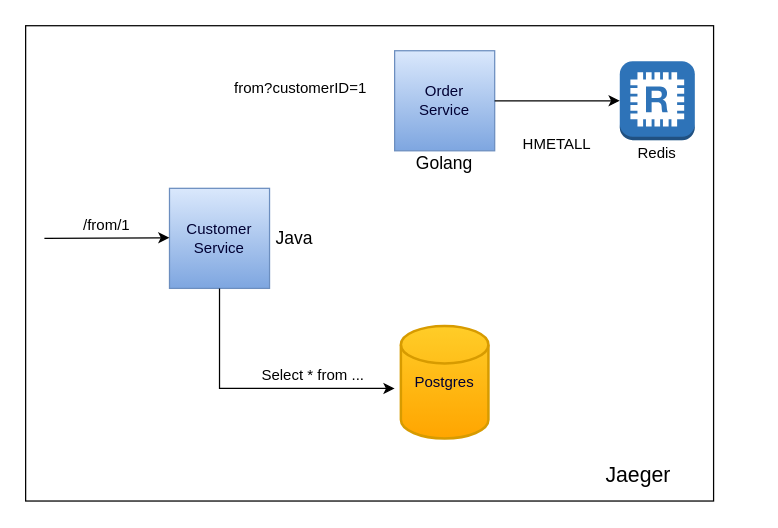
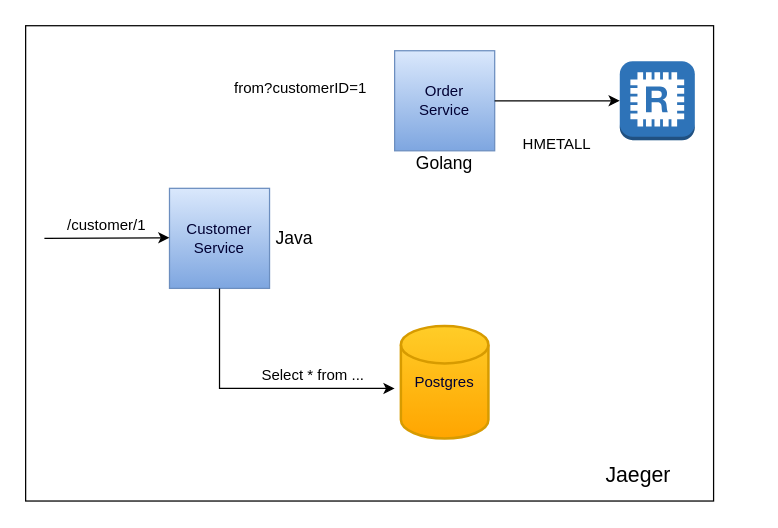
node "Redis": removed
node "/from/1": label "/from/1" -> "/customer/1"
